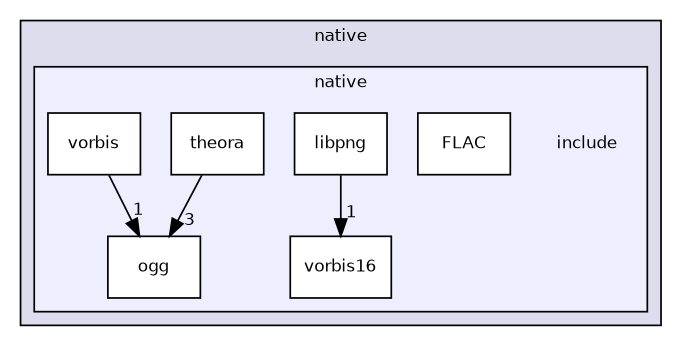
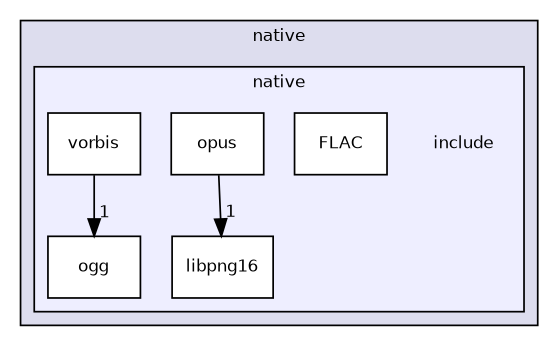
node "theora": removed
node "libpng": label "libpng" -> "opus"
node "vorbis16": label "vorbis16" -> "libpng16"
